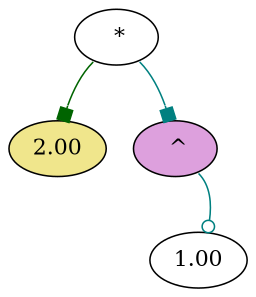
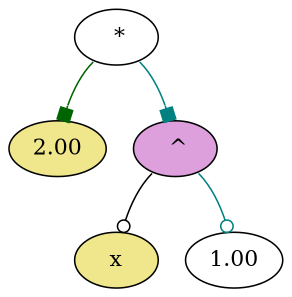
node "x": added
